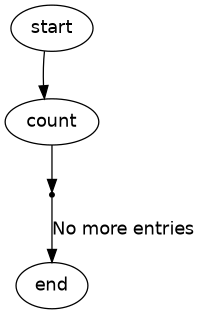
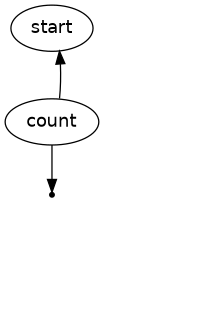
edge "start" -> "count": reversed
node "end": removed
